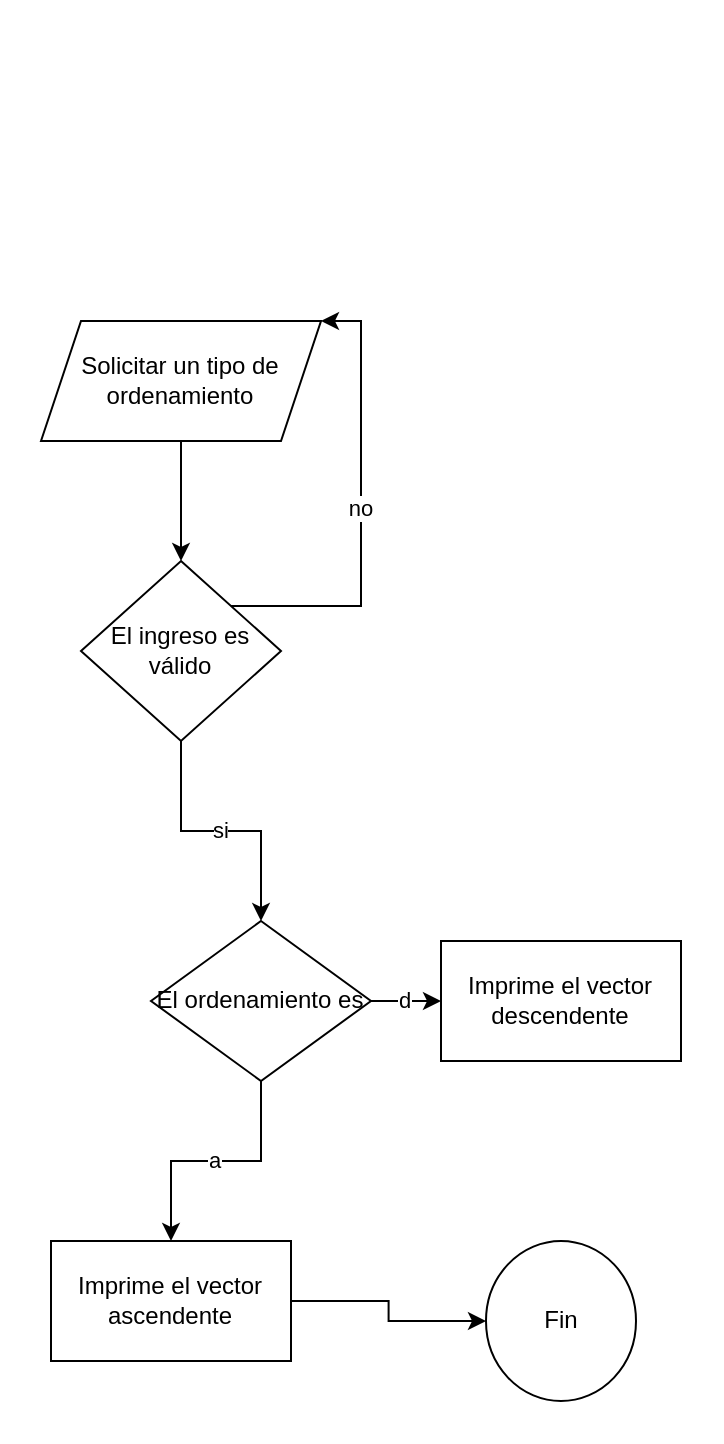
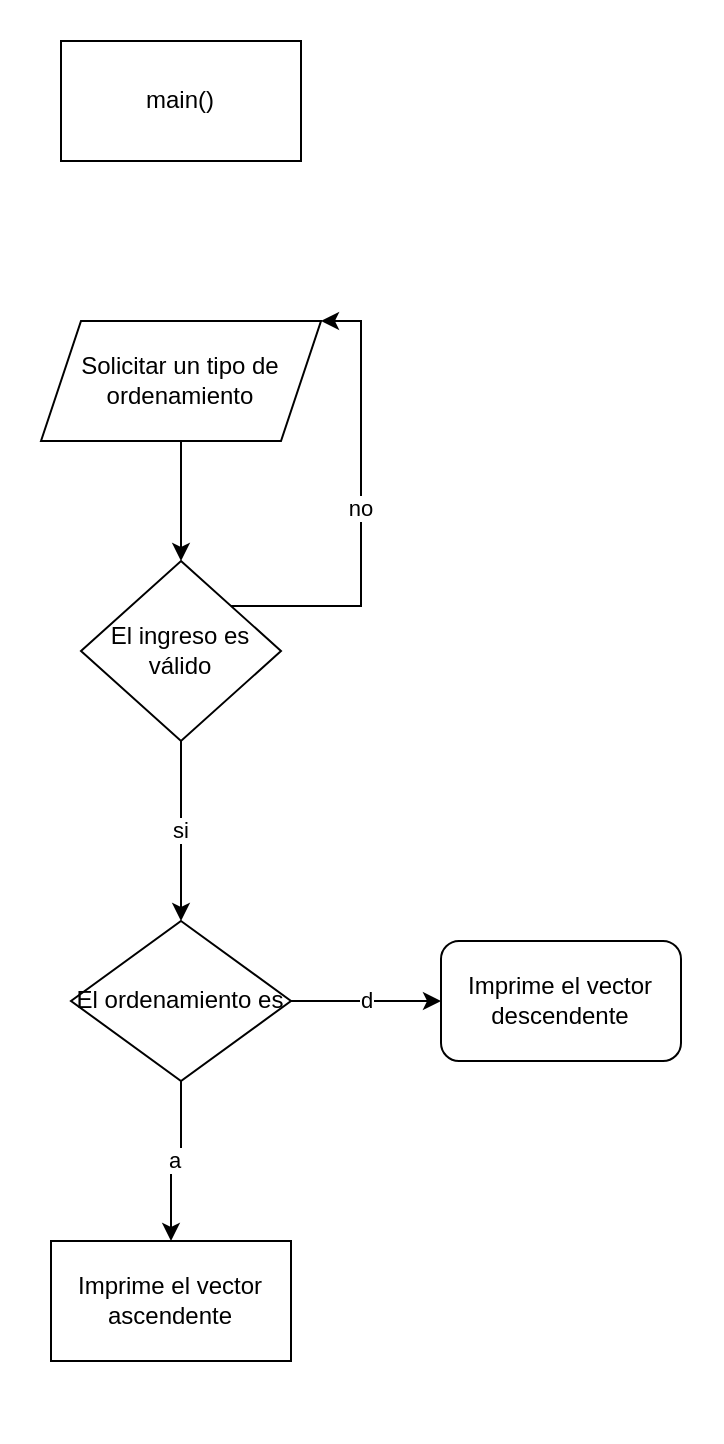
node "main()": added
node "El ordenamiento es": moved (261, 1001) -> (181, 1001)
node "Imprime el vector descendente": shape rectangle -> rounded rectangle
edge "Imprime el vector ascendente" -> "Fin": removed
node "Fin": removed
